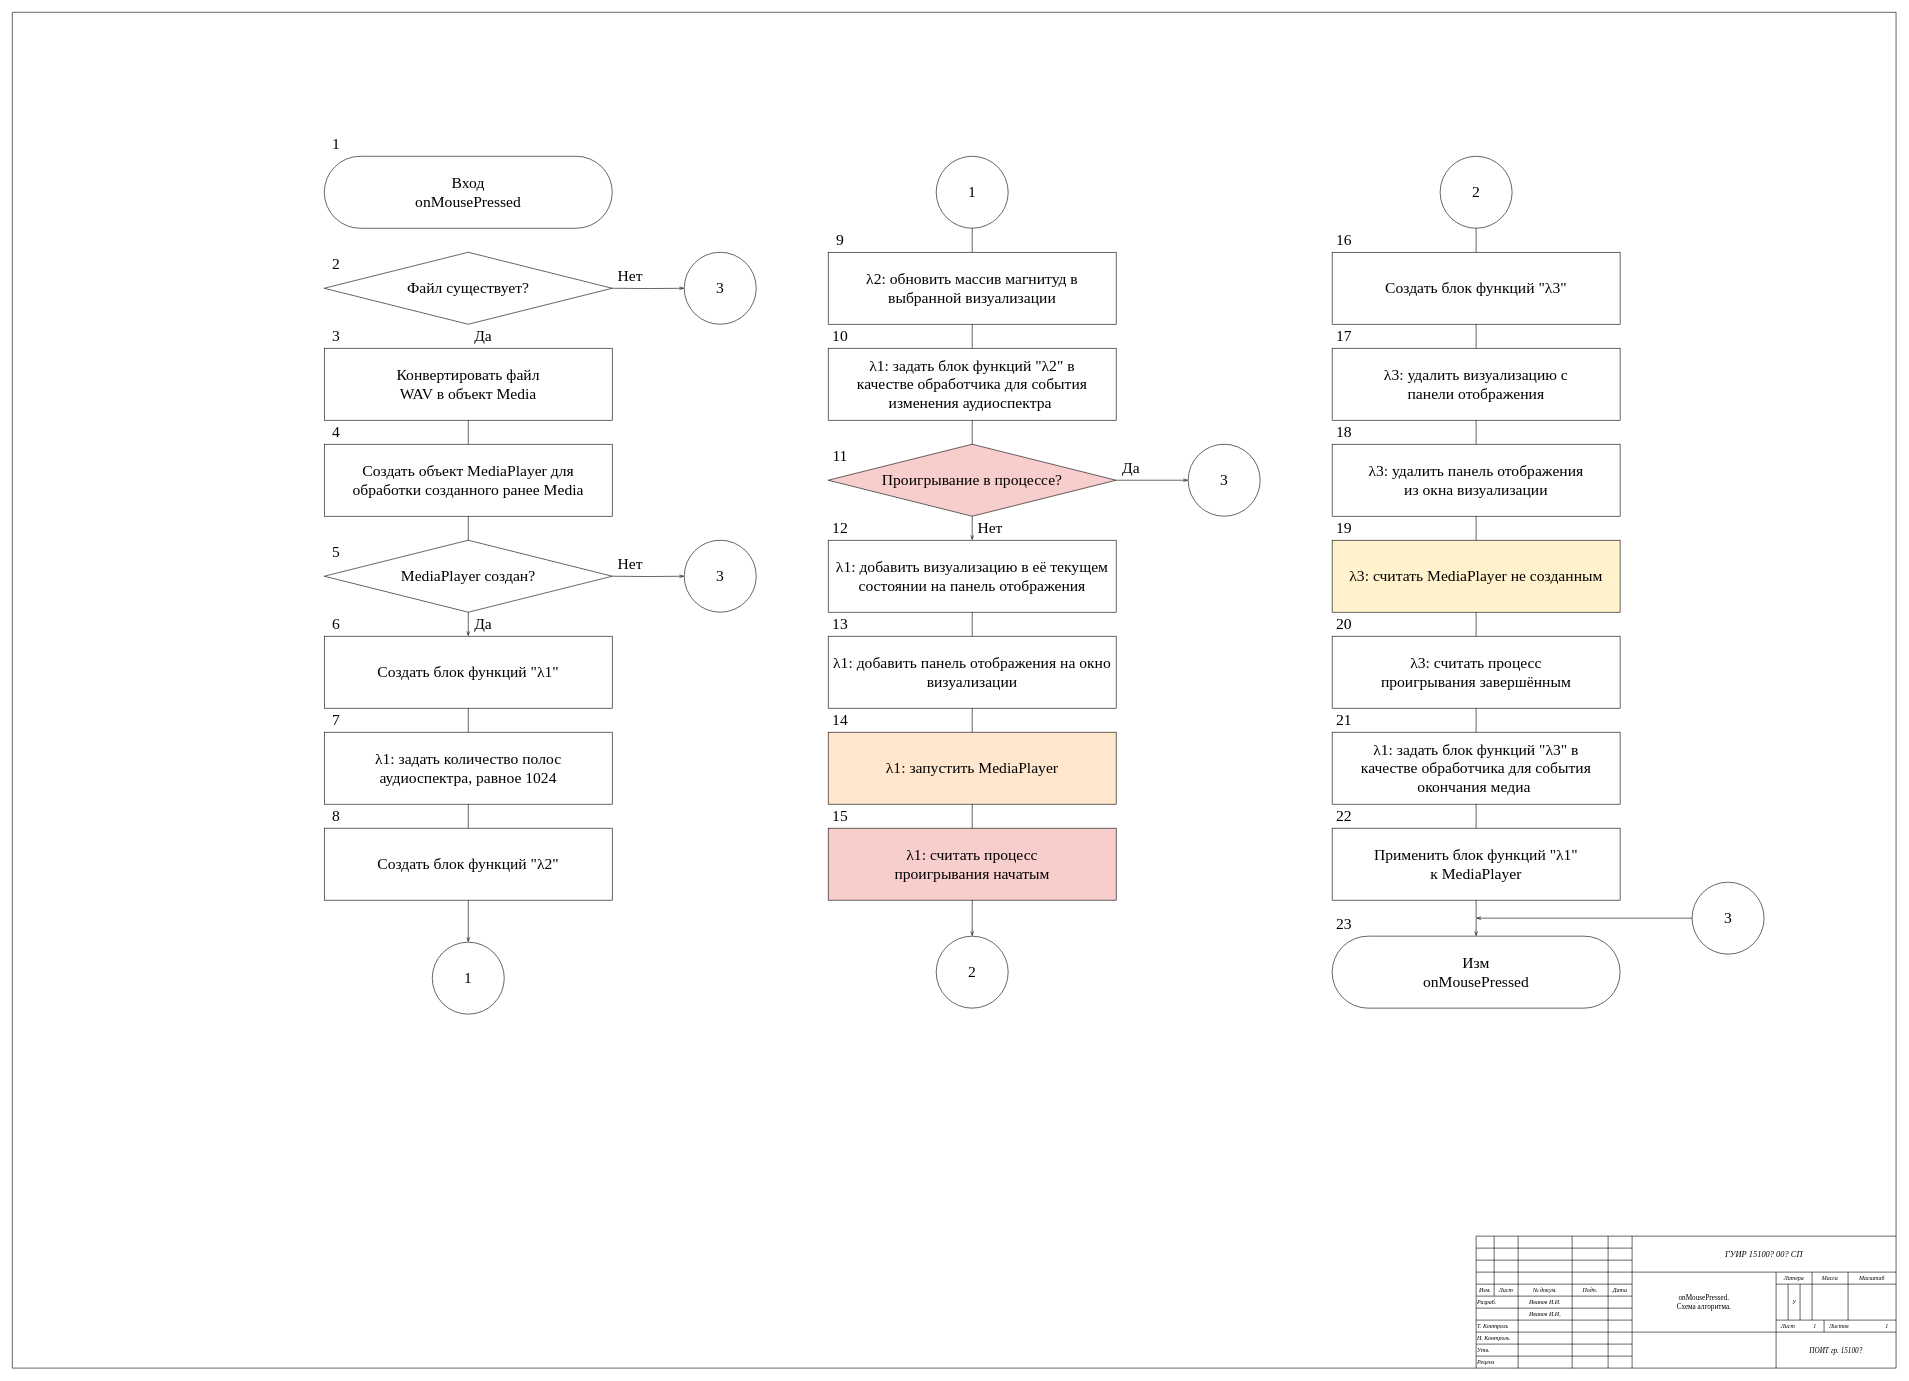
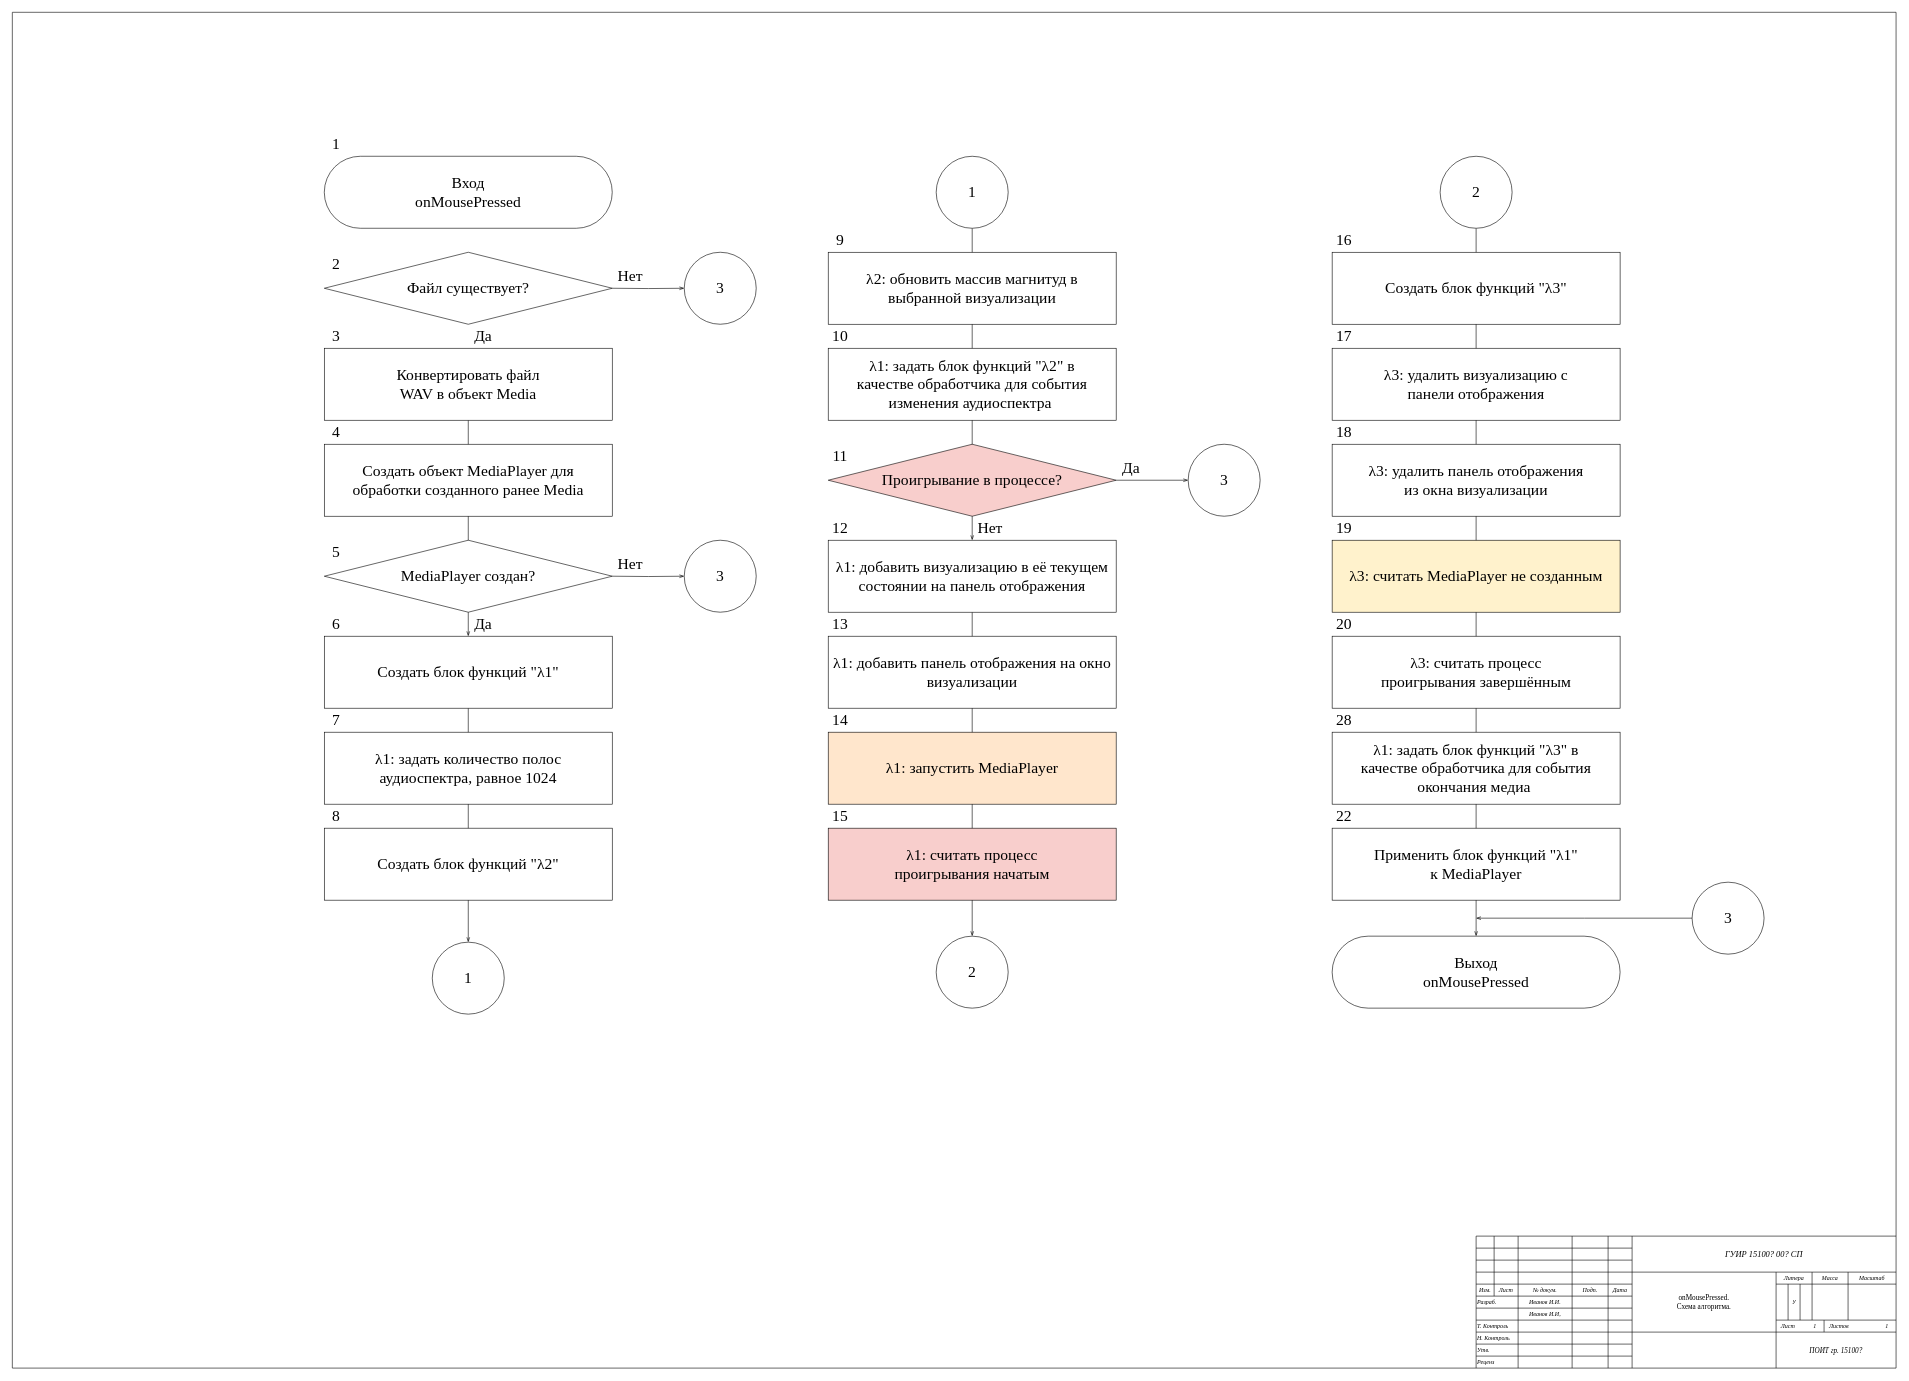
node "21": label "21" -> "28"
node "23": removed
node "ИзмonMousePressed": label "ИзмonMousePressed" -> "ВыходonMousePressed"
